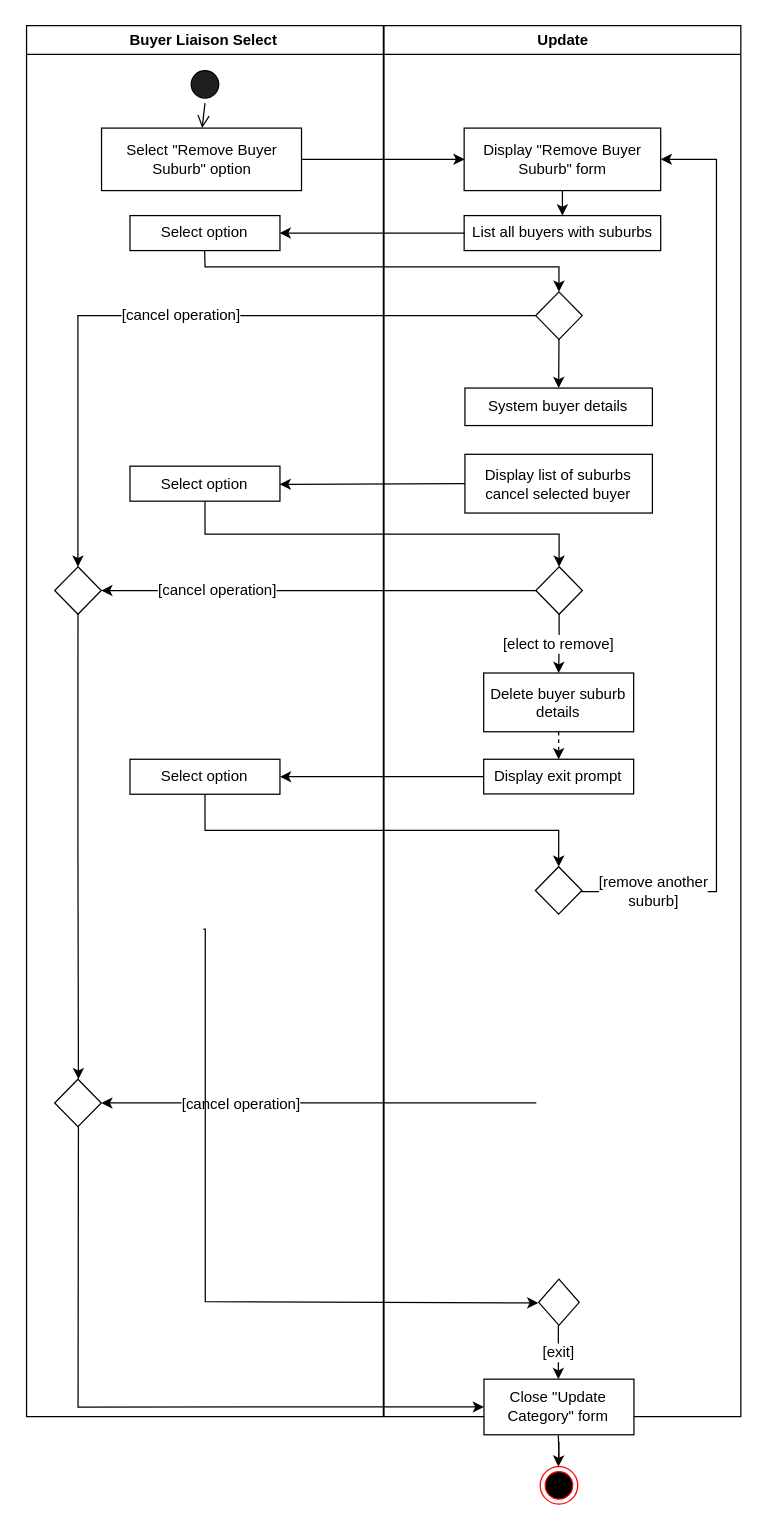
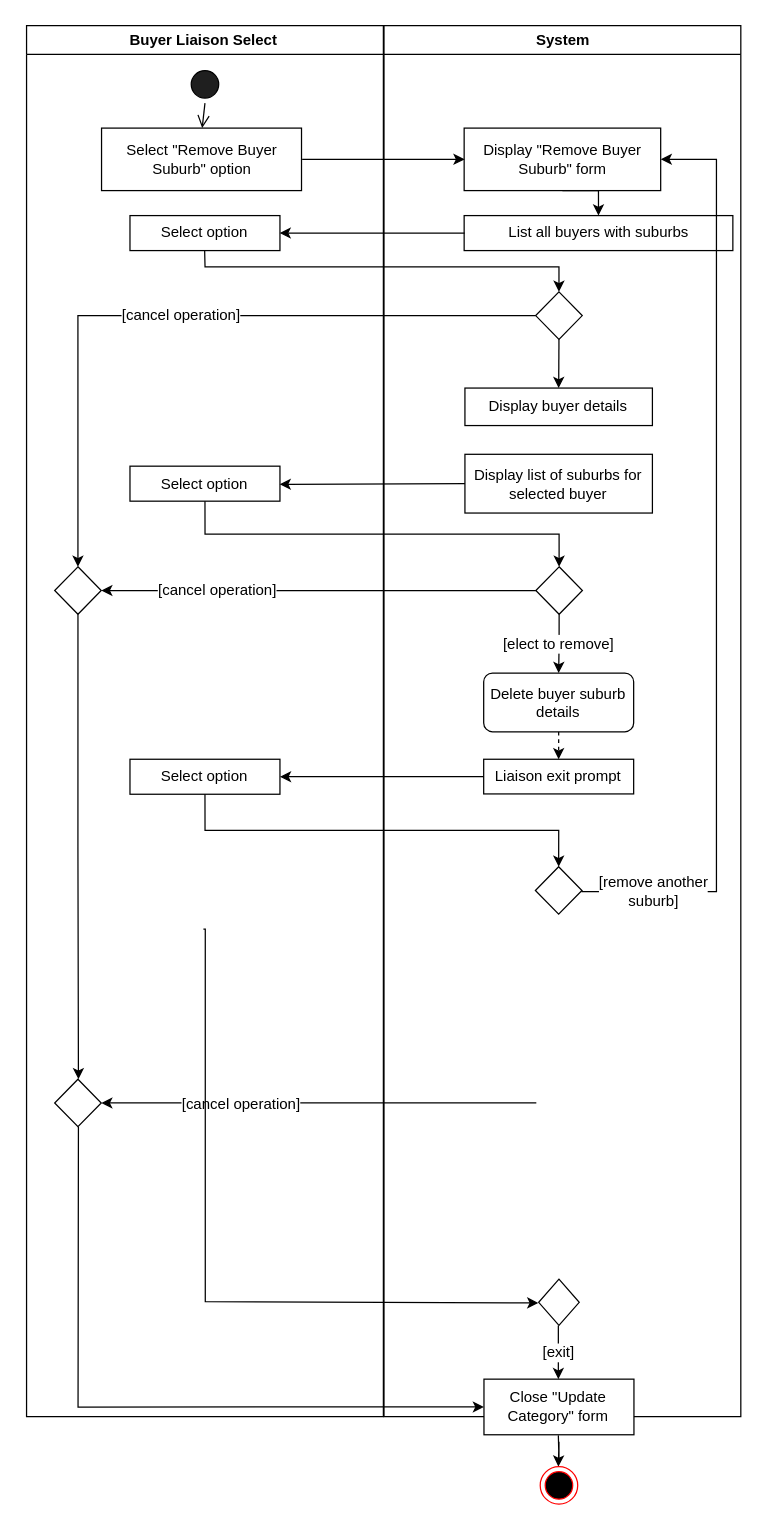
node "Update": label "Update" -> "System"
node "List all buyers with suburbs": size 197x35 -> 269x35
node "System buyer details": label "System buyer details" -> "Display buyer details"
node "Display list of suburbs cancel selected buyer": label "Display list of suburbs cancel selected buyer" -> "Display list of suburbs for selected buyer"
node "Delete buyer suburb details": shape rectangle -> rounded rectangle
node "Display exit prompt": label "Display exit prompt" -> "Liaison exit prompt"
